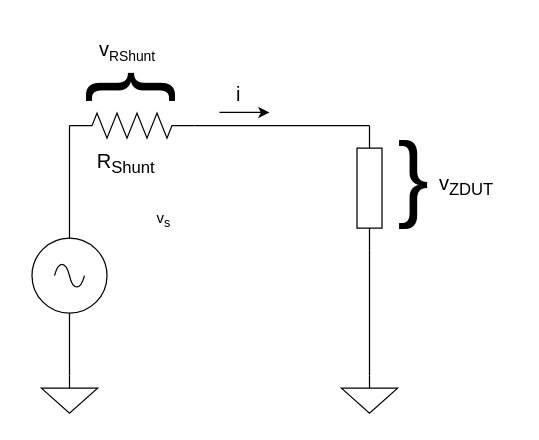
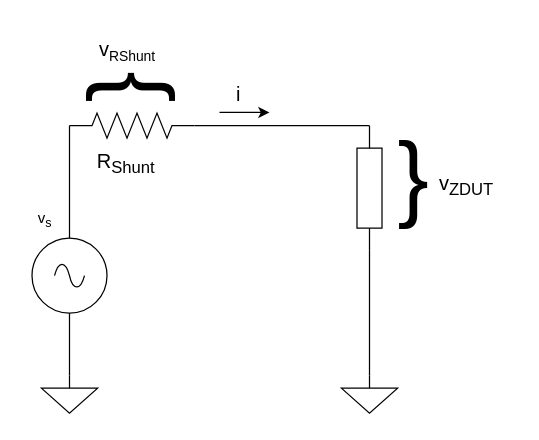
node "vs": moved (163, 219) -> (44, 219)
